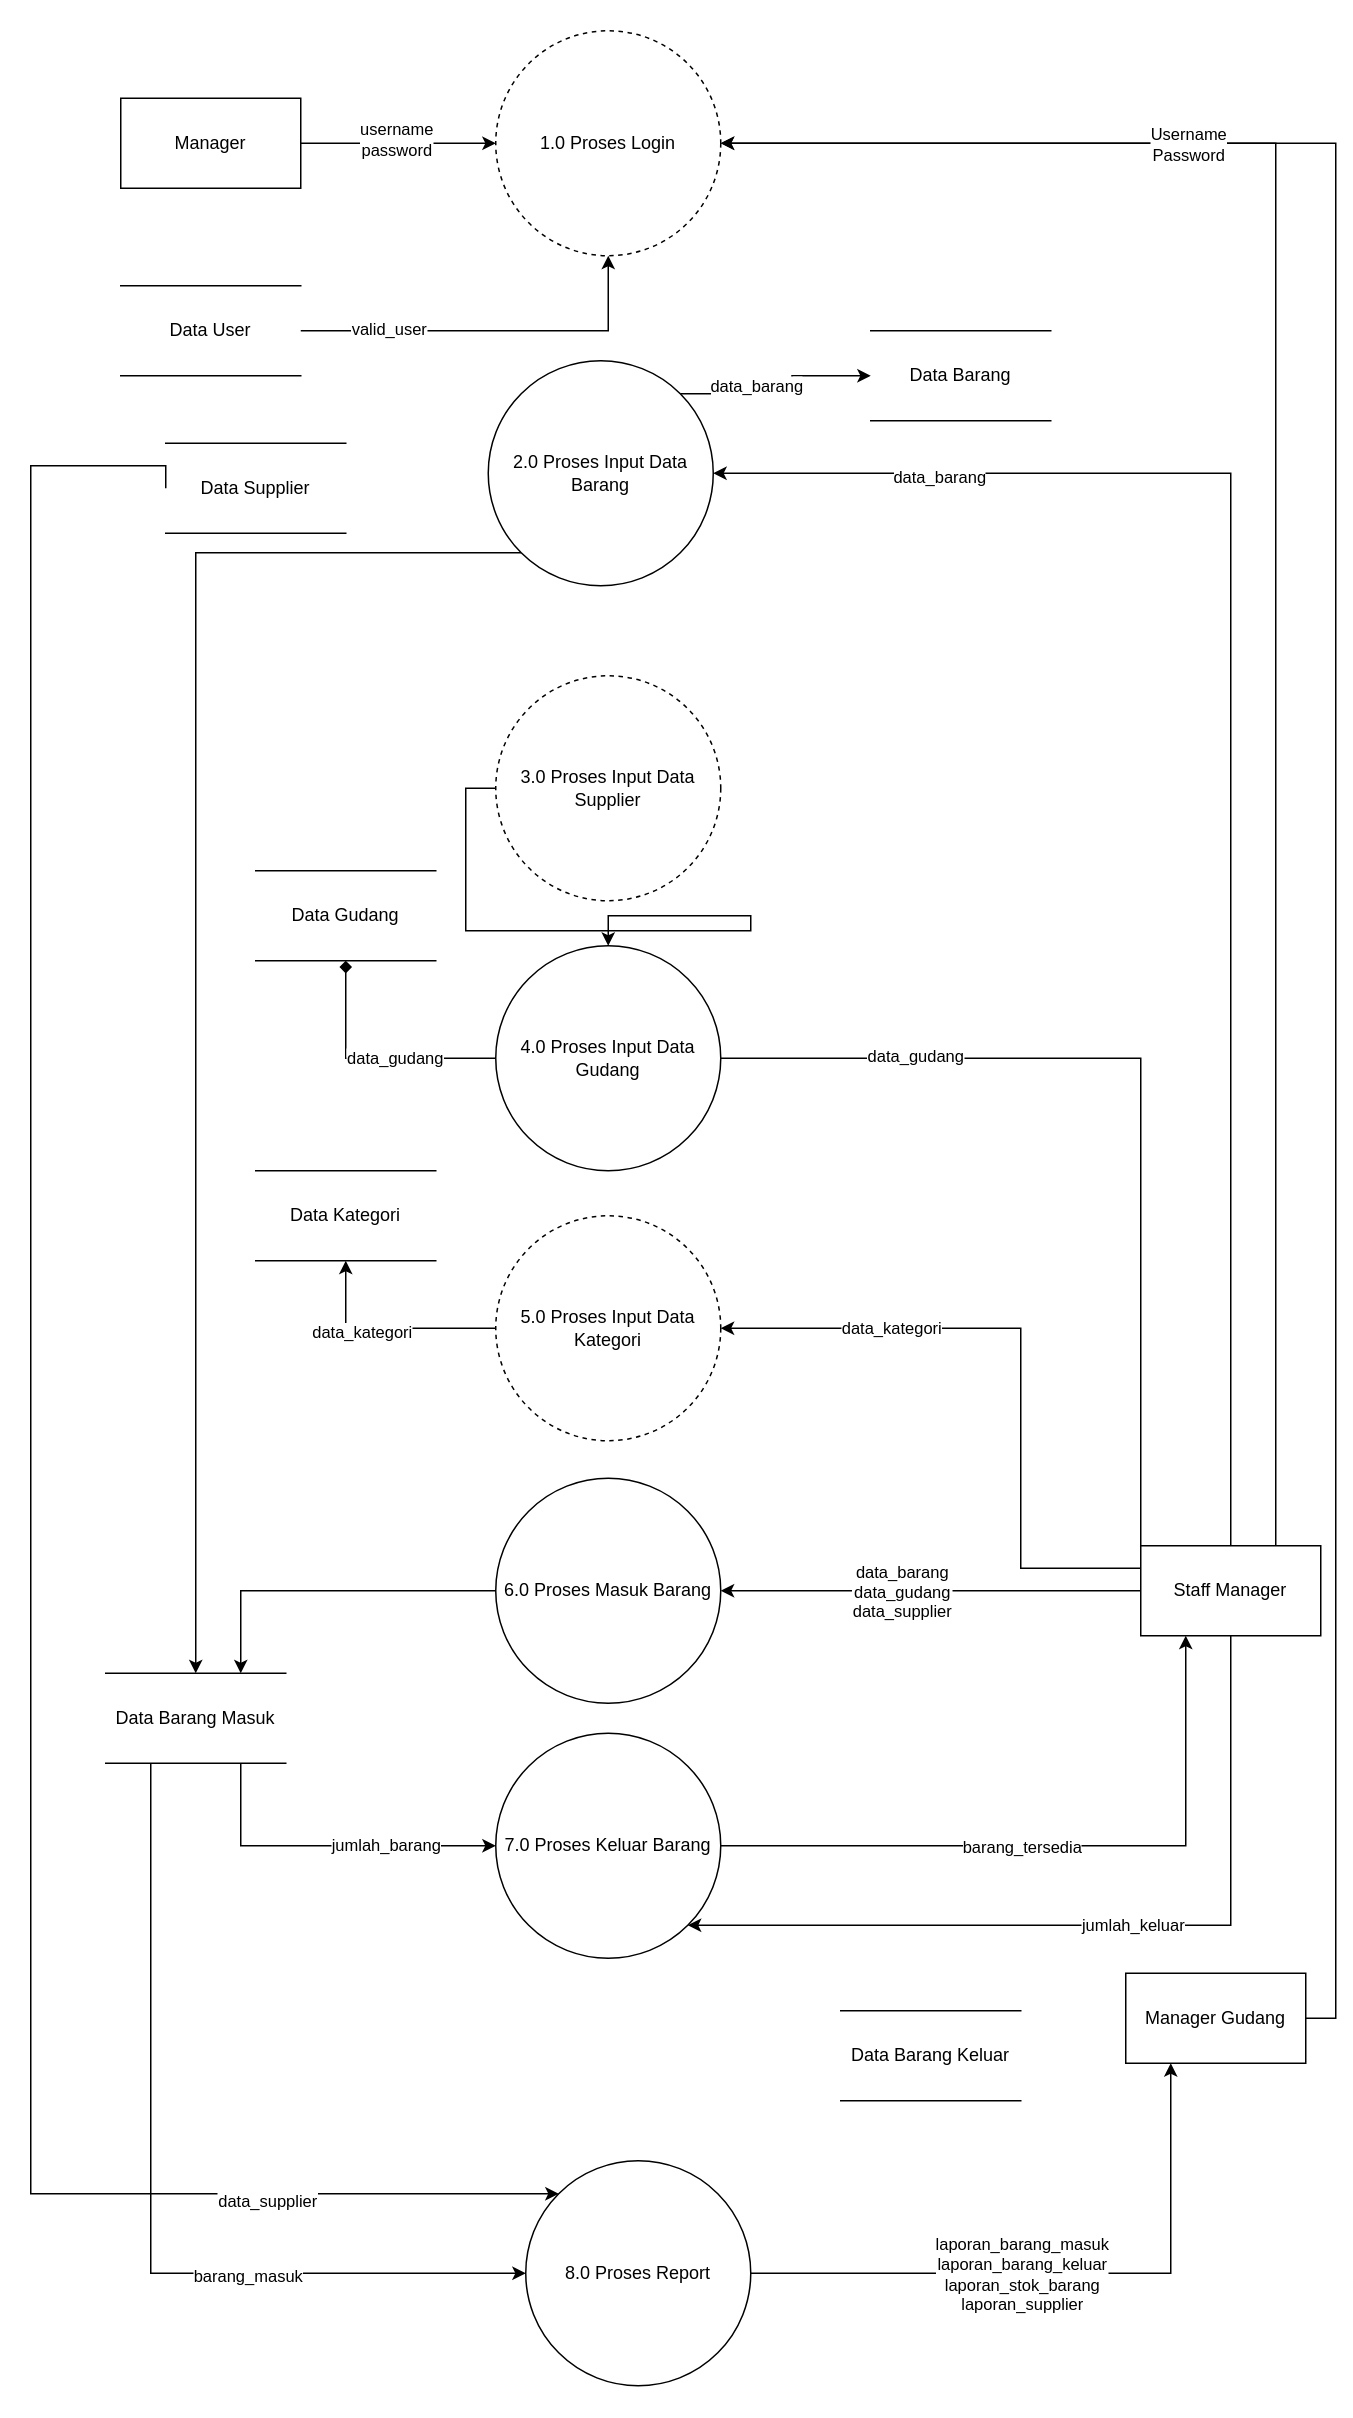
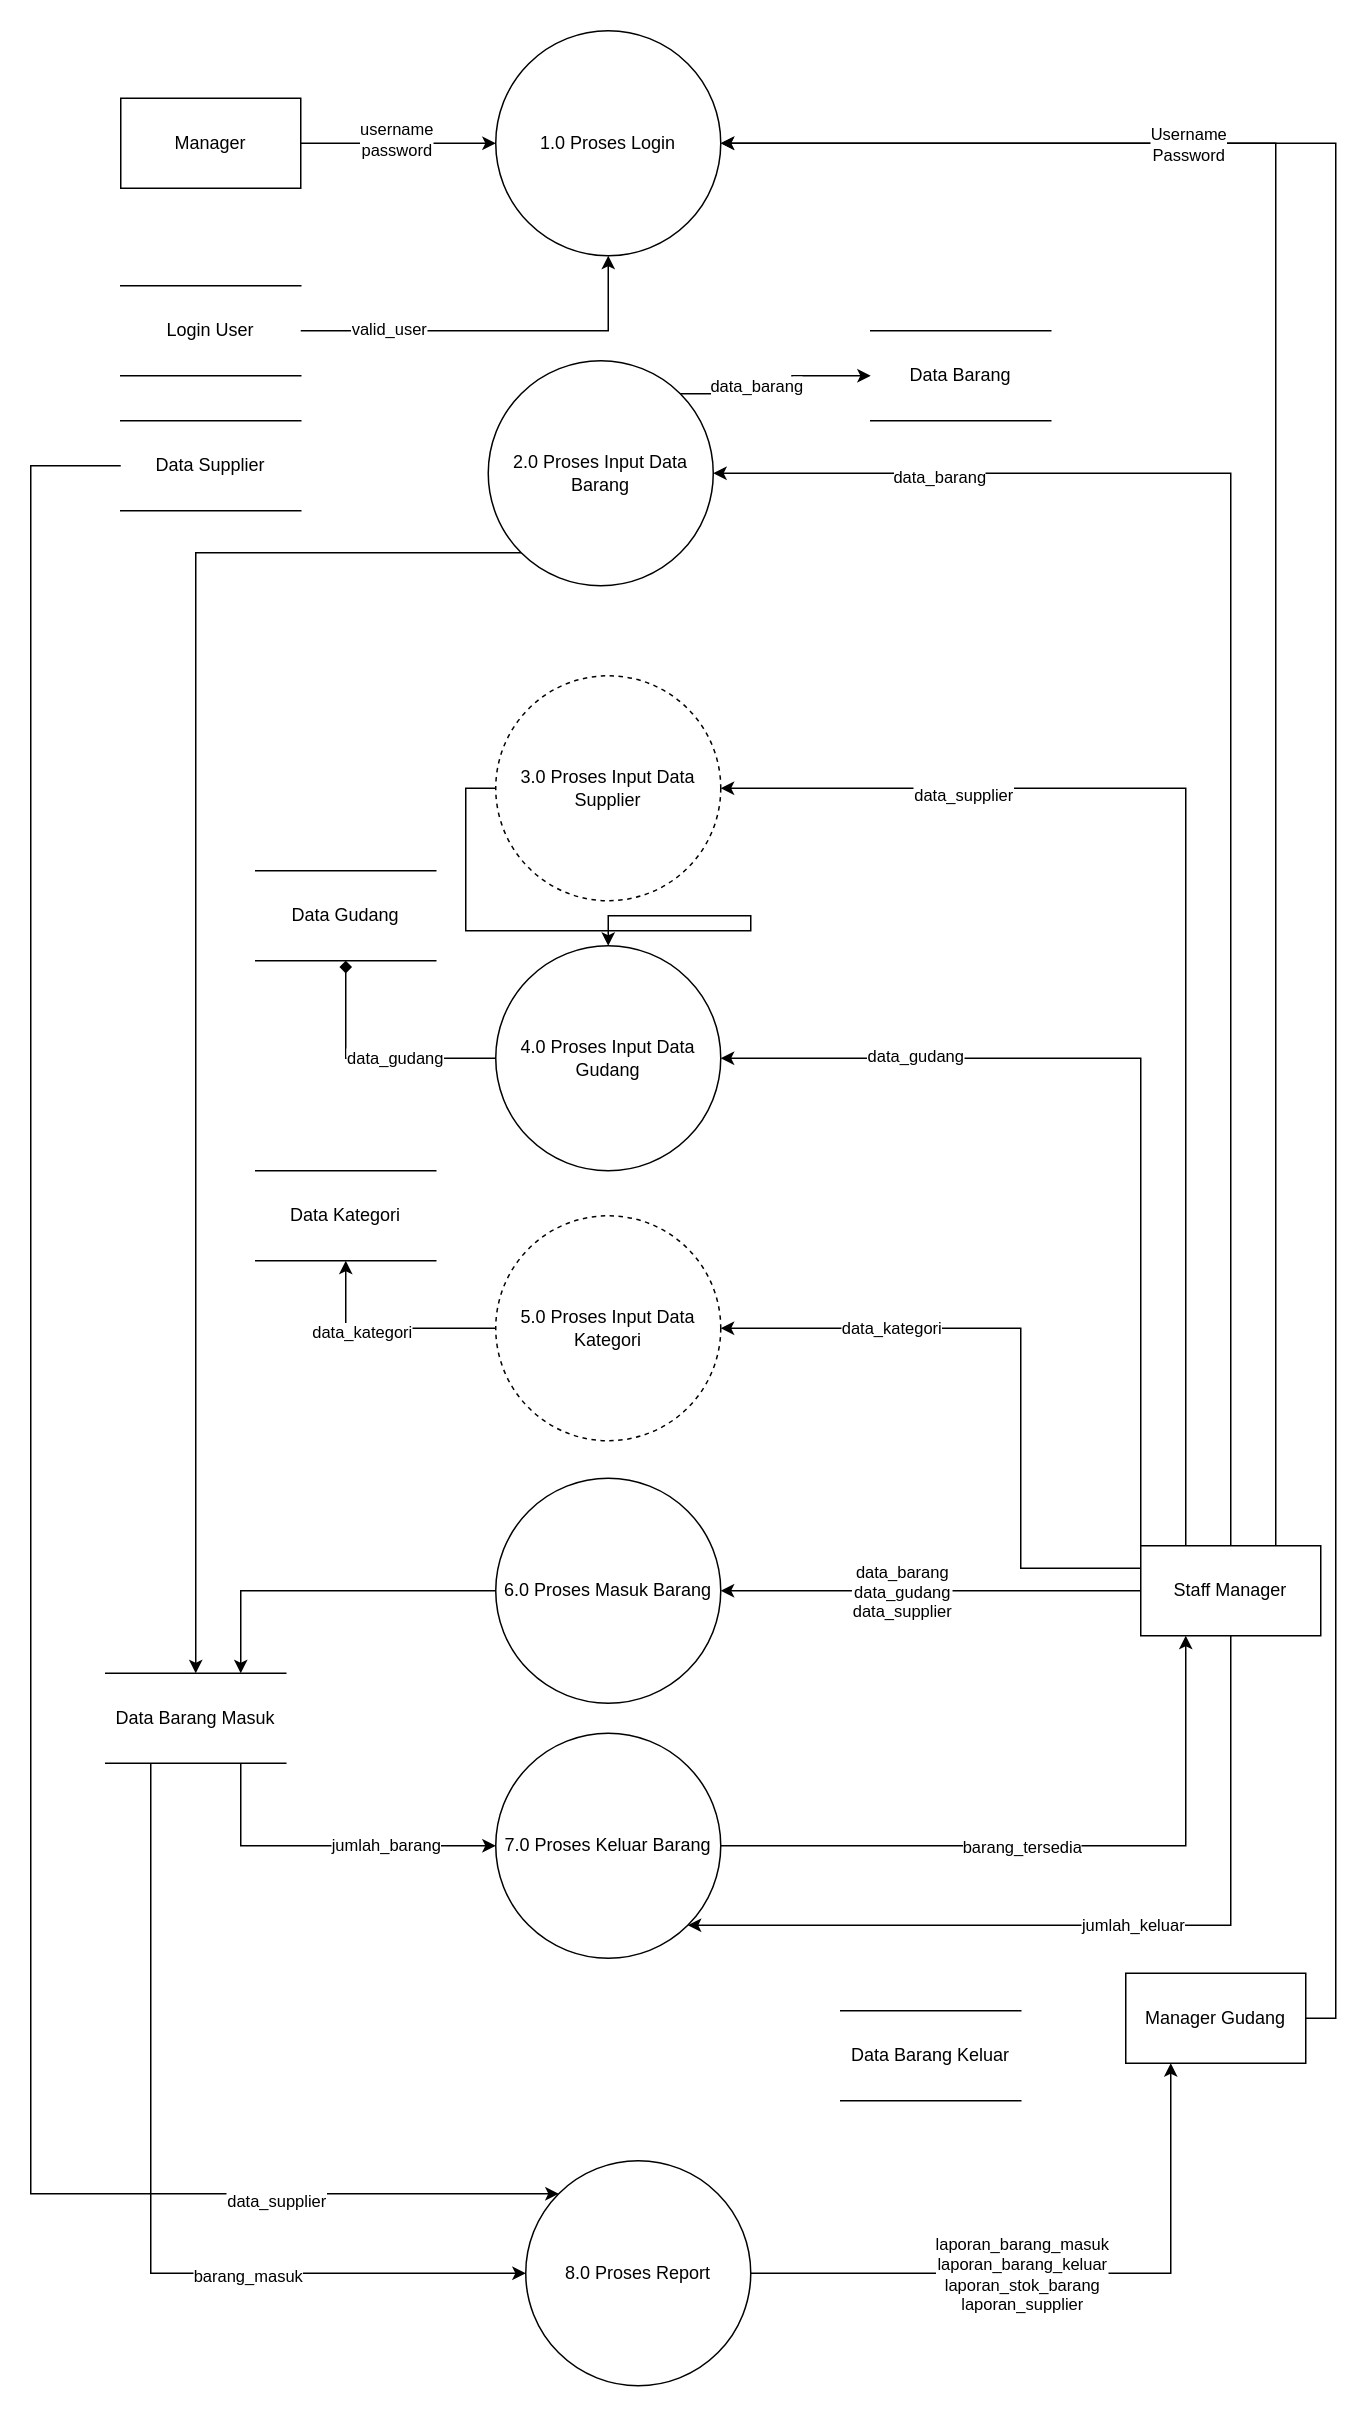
node "1.0 Proses Login": style dashed -> solid
node "Data User": label "Data User" -> "Login User"
node "Data Supplier": moved (256, 488) -> (211, 466)
edge "4.0 Proses Input Data Gudang" -- "Staff Manager": arrowhead none -> classic
edge "Staff Manager" -> "3.0 Proses Input Data Supplier": added, label "data_supplier"
